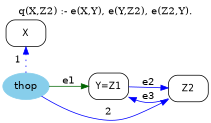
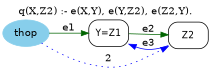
node "X": removed
edge "Y=Z1" -> "Z2": color blue -> darkgreen
edge "thop" -> "Z2": style solid -> dotted
